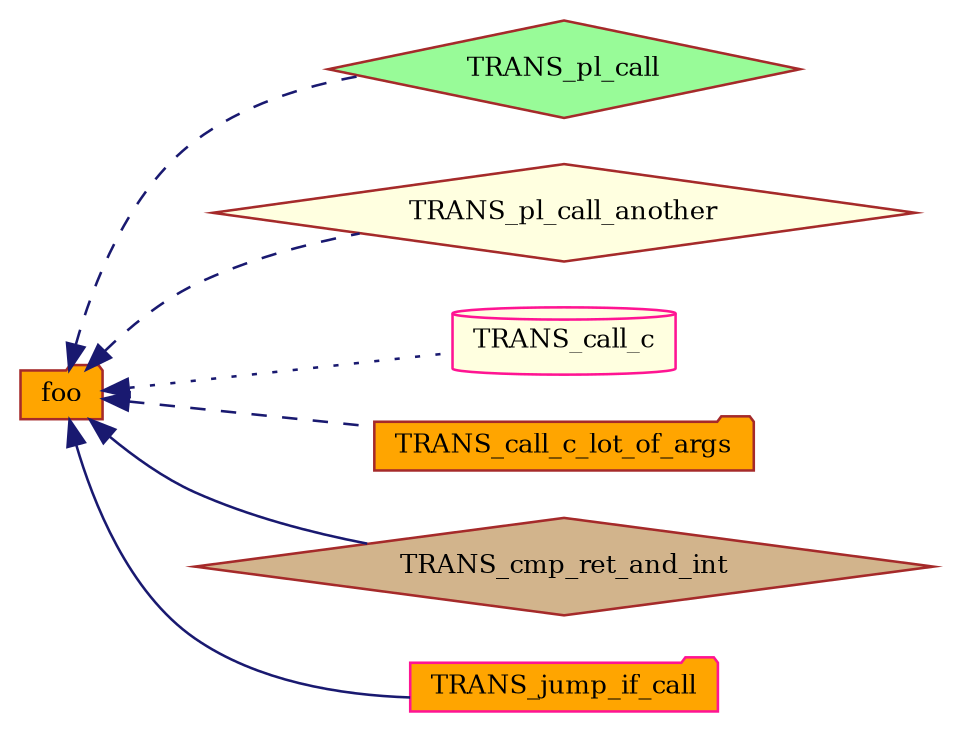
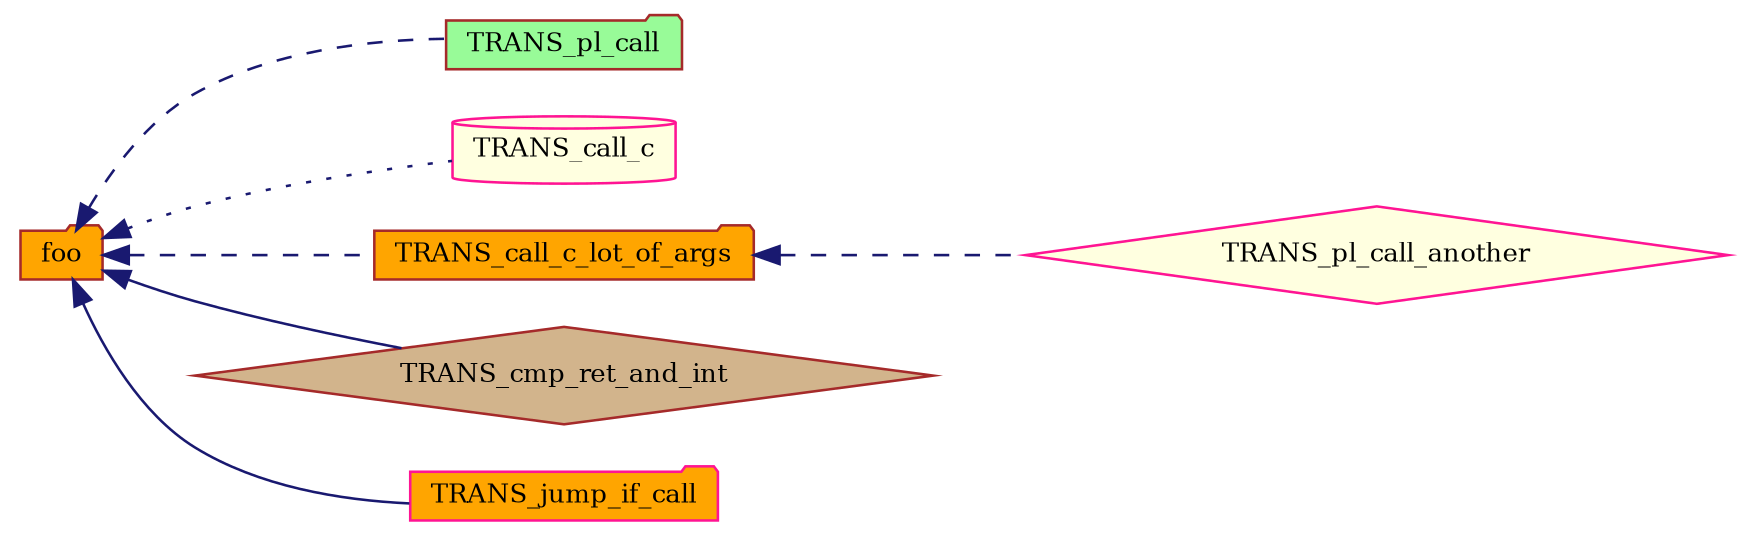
node "TRANS_pl_call": shape diamond -> folder
node "TRANS_pl_call_another": color brown -> deeppink
edge "TRANS_pl_call_another" -> "foo": now "TRANS_pl_call_another" -> "TRANS_call_c_lot_of_args"
